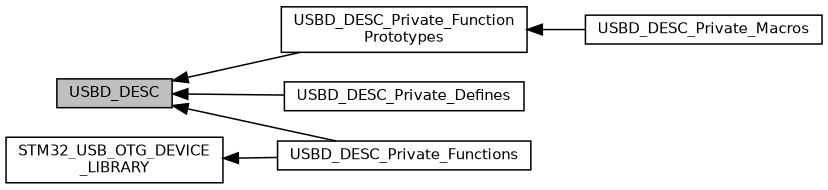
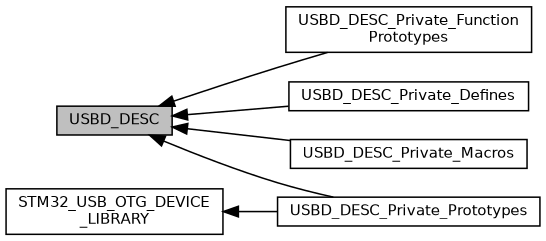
edge "USBD_DESC_Private_Macros" -> "USBD_DESC_Private_Function Prototypes": now "USBD_DESC_Private_Macros" -> "USBD_DESC"
node "USBD_DESC_Private_Functions": label "USBD_DESC_Private_Functions" -> "USBD_DESC_Private_Prototypes"
